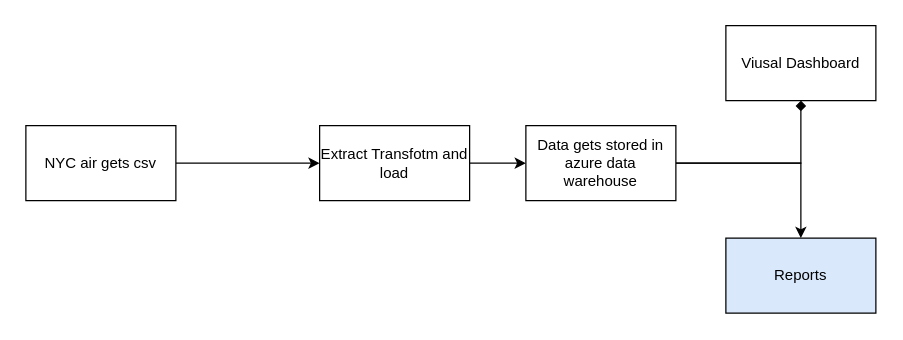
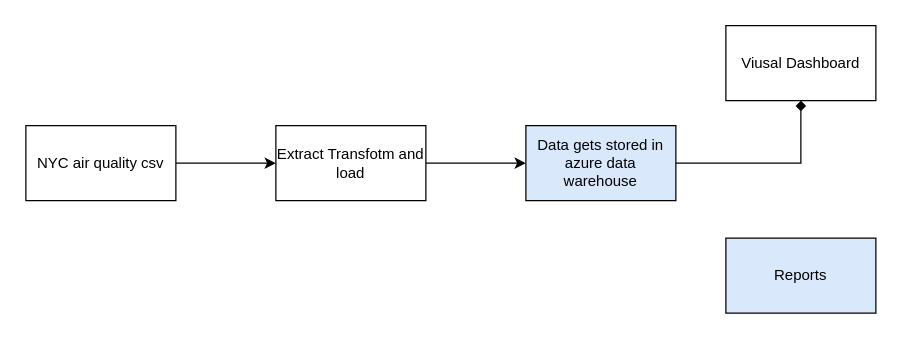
node "NYC air gets csv": label "NYC air gets csv" -> "NYC air quality csv"
node "Extract Transfotm and load": moved (394, 163) -> (351, 163)
node "Data gets stored in azure data warehouse": fillcolor #ffffff -> #dae8fc
edge "Data gets stored in azure data warehouse" -> "Reports": removed
